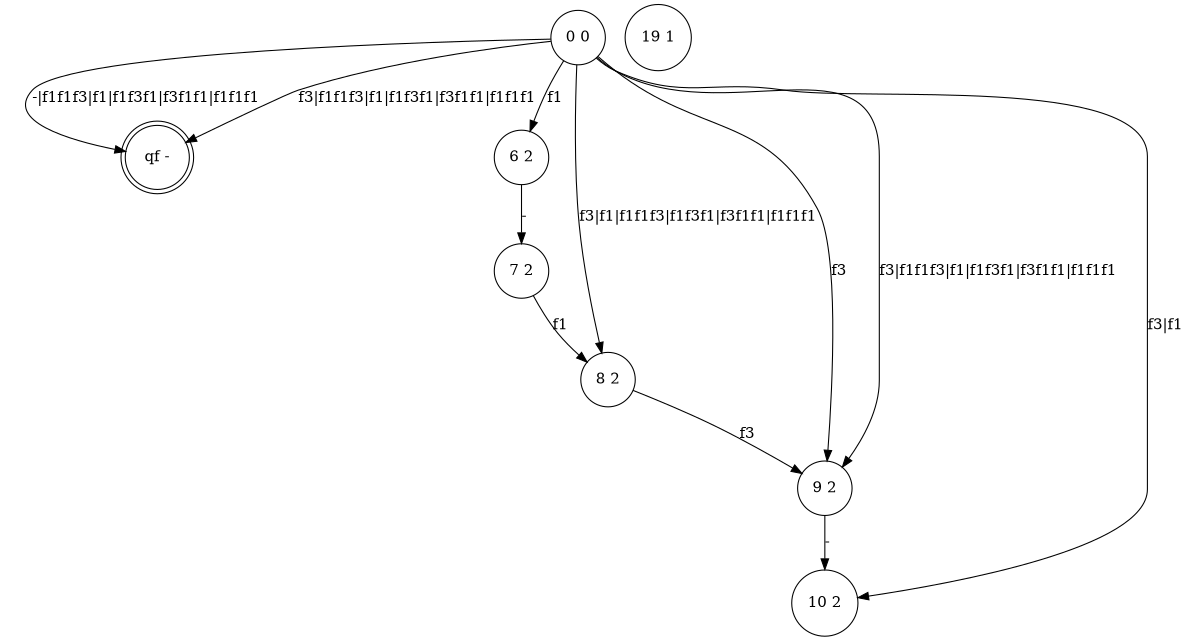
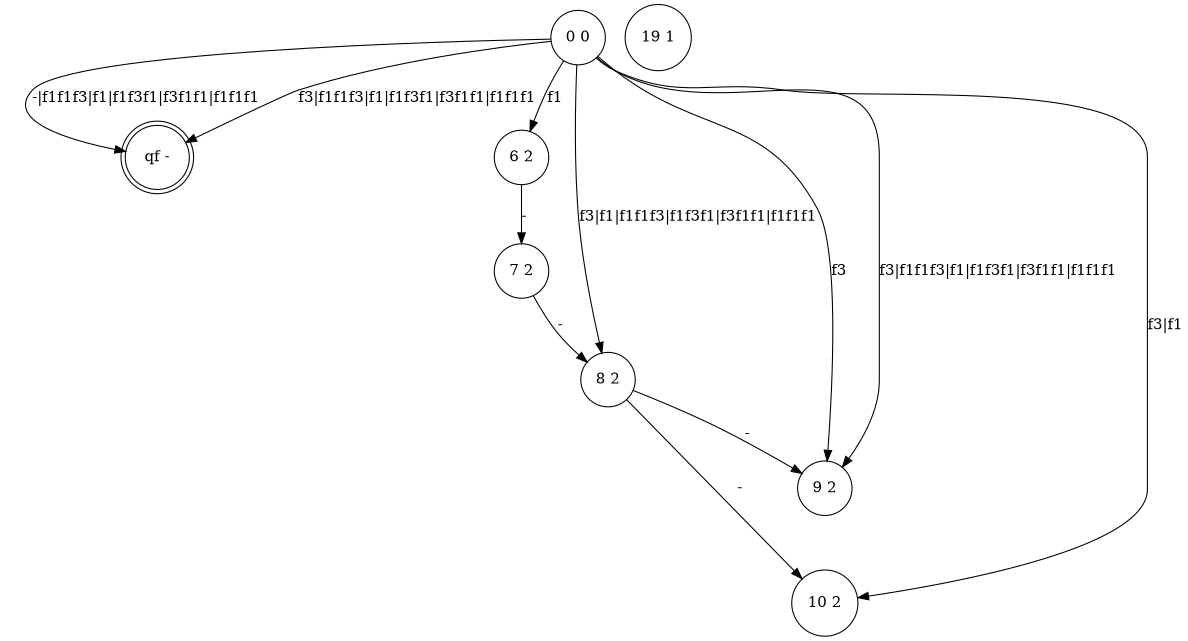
edge "7 2" -> "8 2": label "f1" -> "-"
edge "8 2" -> "9 2": label "f3" -> "-"
edge "9 2" -> "10 2": now "8 2" -> "10 2"
